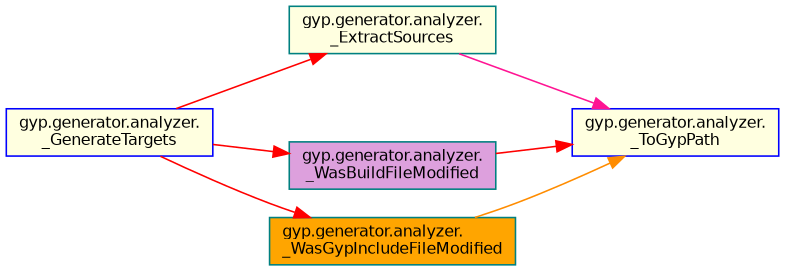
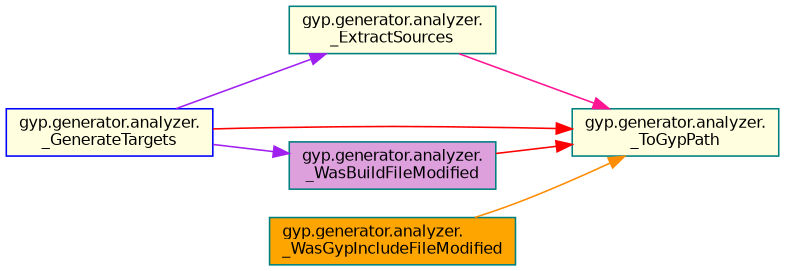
edge "gyp.generator.analyzer. _GenerateTargets" -> "gyp.generator.analyzer. _ExtractSources": color red -> purple
node "gyp.generator.analyzer. _ToGypPath": color blue -> teal
edge "gyp.generator.analyzer. _GenerateTargets" -> "gyp.generator.analyzer. _WasBuildFileModified": color red -> purple
edge "gyp.generator.analyzer. _GenerateTargets" -> "gyp.generator.analyzer. _WasGypIncludeFileModified": now "gyp.generator.analyzer. _GenerateTargets" -> "gyp.generator.analyzer. _ToGypPath"
